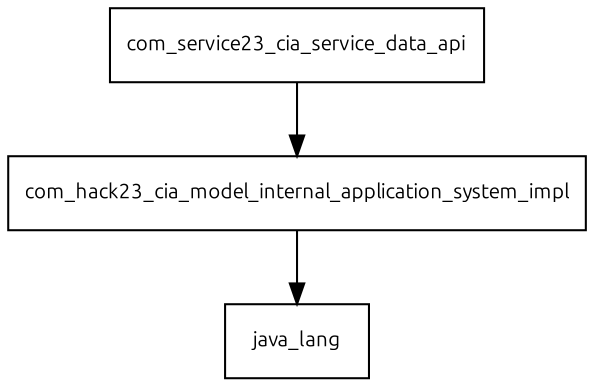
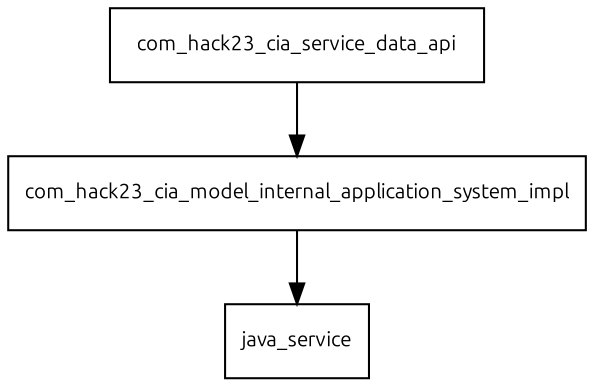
node "com_service23_cia_service_data_api": label "com_service23_cia_service_data_api" -> "com_hack23_cia_service_data_api"
node "java_lang": label "java_lang" -> "java_service"
